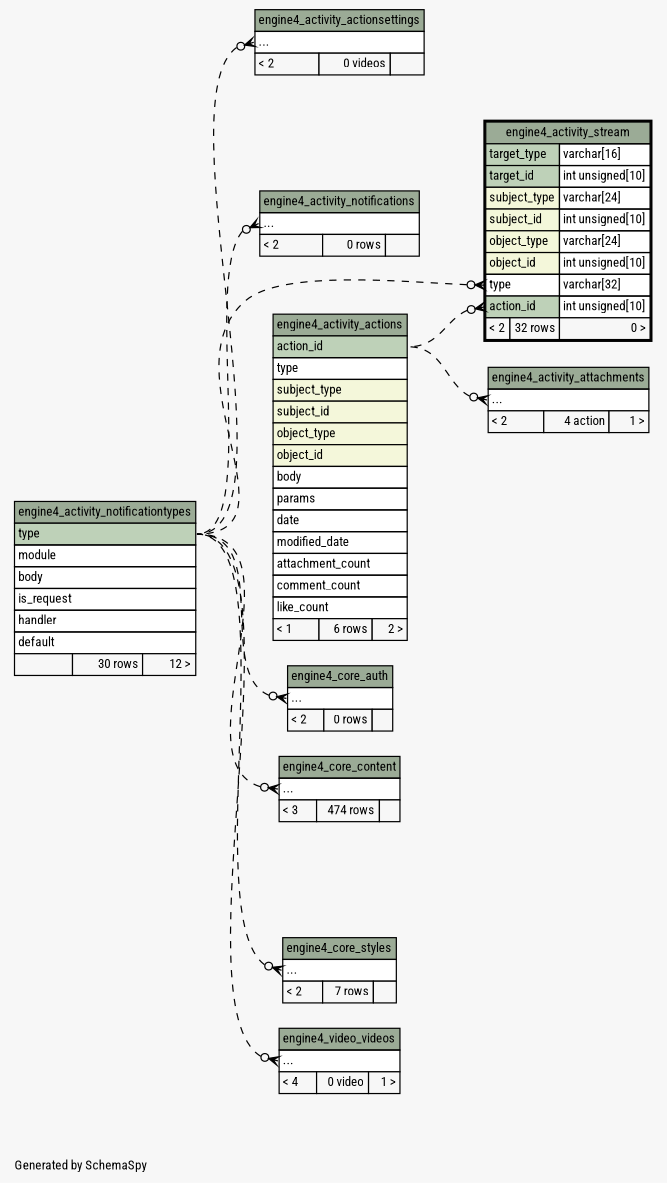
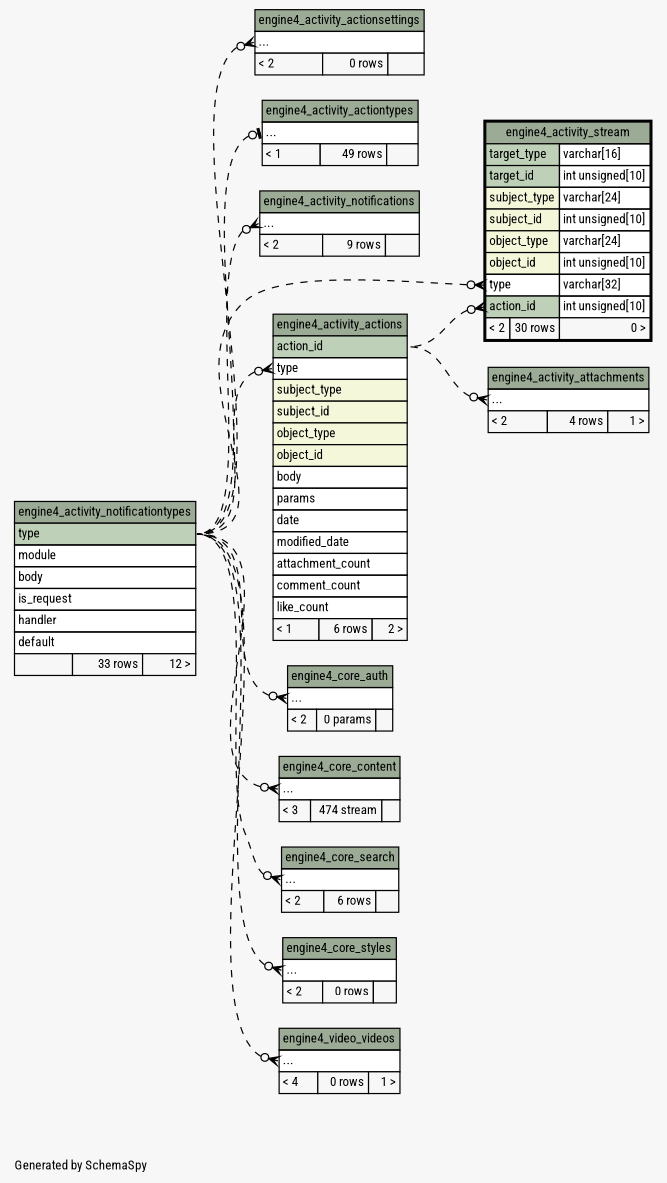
node "engine4_activity_actionsettings": text "0 videos" -> "0 rows"
node "engine4_activity_actiontypes": added
node "engine4_activity_notifications": text "0 rows" -> "9 rows"
node "engine4_activity_stream": text "32 rows" -> "30 rows"
node "engine4_activity_attachments": text "4 action" -> "4 rows"
edge "engine4_activity_notificationtypes" -> "engine4_activity_actions": added
node "engine4_activity_notificationtypes": text "30 rows" -> "33 rows"
node "engine4_core_auth": text "0 rows" -> "0 params"
node "engine4_core_content": text "474 rows" -> "474 stream"
node "engine4_core_search": added
node "engine4_core_styles": text "7 rows" -> "0 rows"
node "engine4_video_videos": text "0 video" -> "0 rows"
